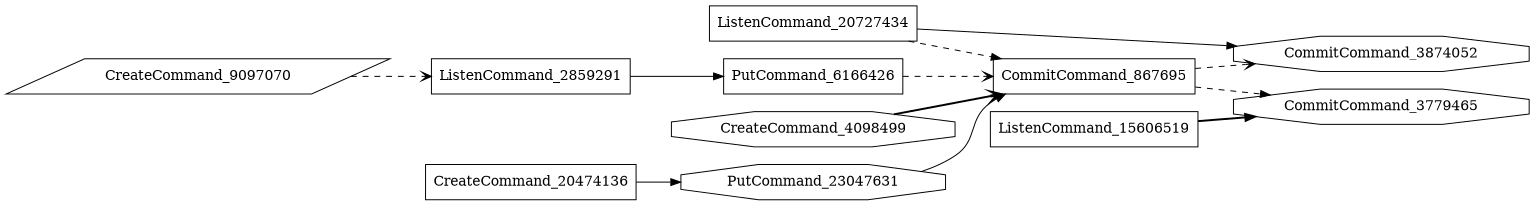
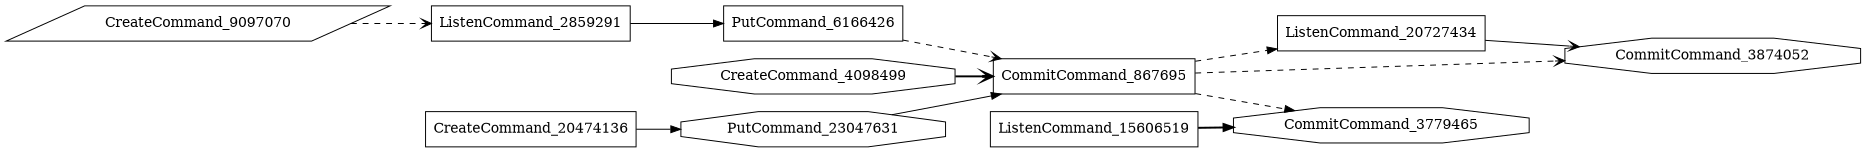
edge "ListenCommand_20727434" -> "CommitCommand_3874052": arrowhead normal -> vee
edge "ListenCommand_20727434" -> "CommitCommand_867695": reversed
